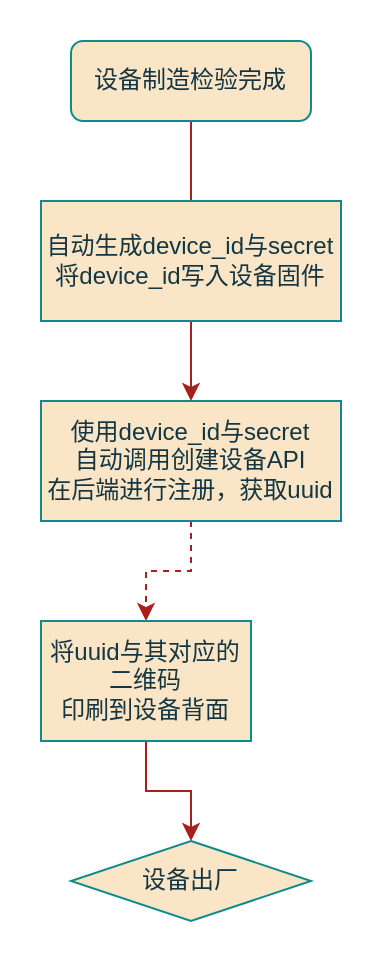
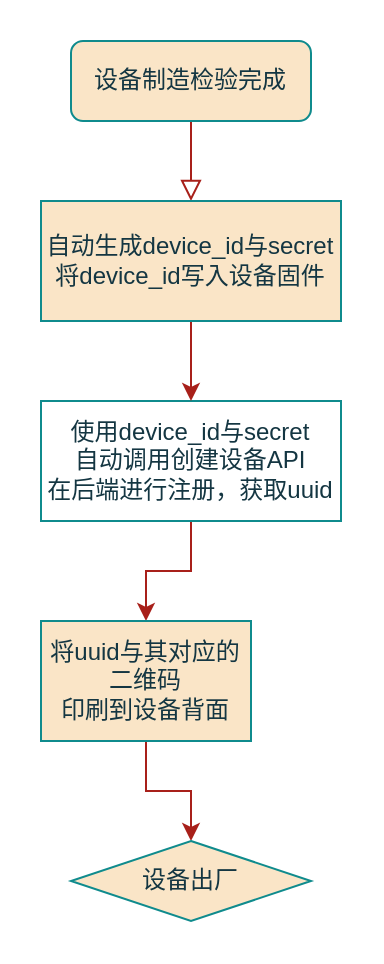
edge "设备制造检验完成" -- "自动生成device_id与secret 将device_id写入设备固件": arrowhead none -> block
node "使用device_id与secret 自动调用创建设备API 在后端进行注册，获取uuid": fillcolor #fae5c7 -> #ffffff
edge "使用device_id与secret 自动调用创建设备API 在后端进行注册，获取uuid" -> "将uuid与其对应的二维码 印刷到设备背面": style dashed -> solid
